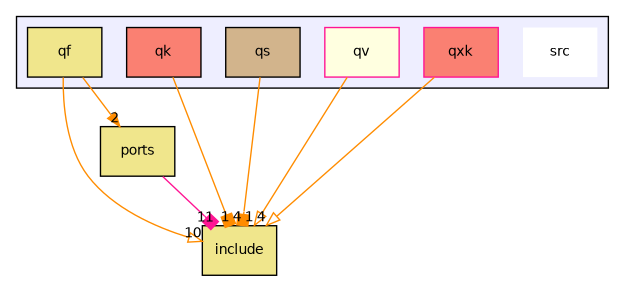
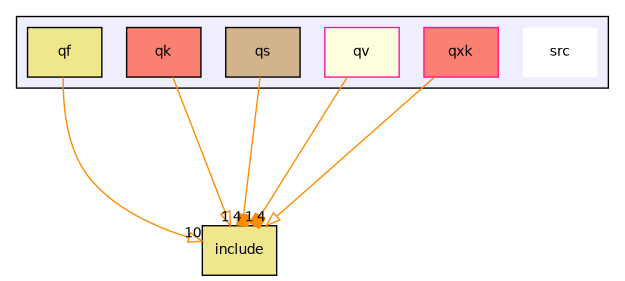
edge "qk" -> "include": arrowhead box -> onormal
edge "qv" -> "include": arrowhead onormal -> box
node "ports": removed
